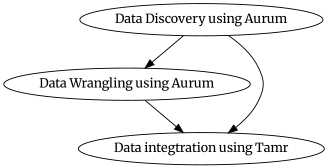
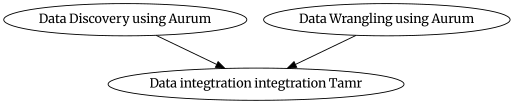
edge "Data Discovery using Aurum" -> "Data Wrangling using Aurum": removed
node "Data integtration using Tamr": label "Data integtration using Tamr" -> "Data integtration integtration Tamr"
